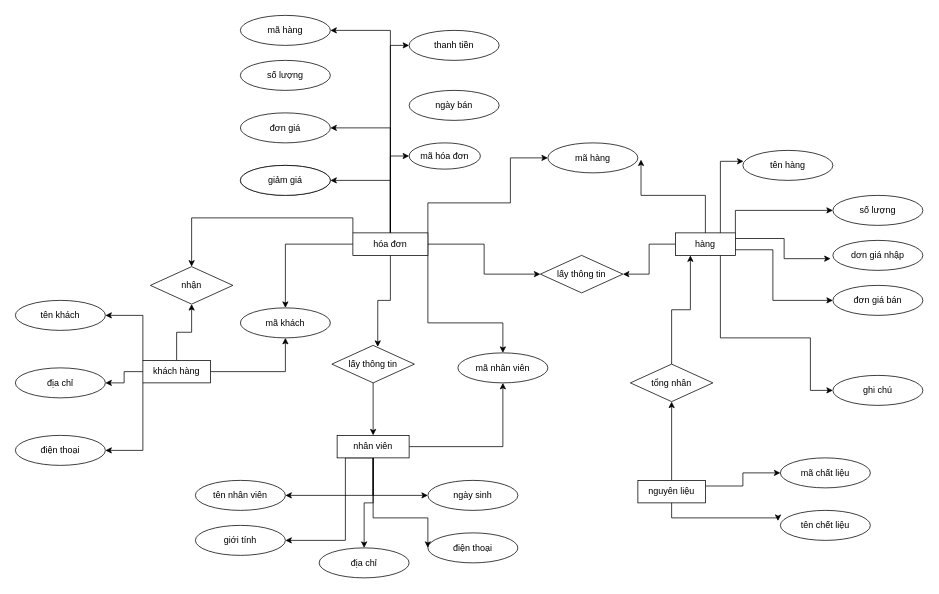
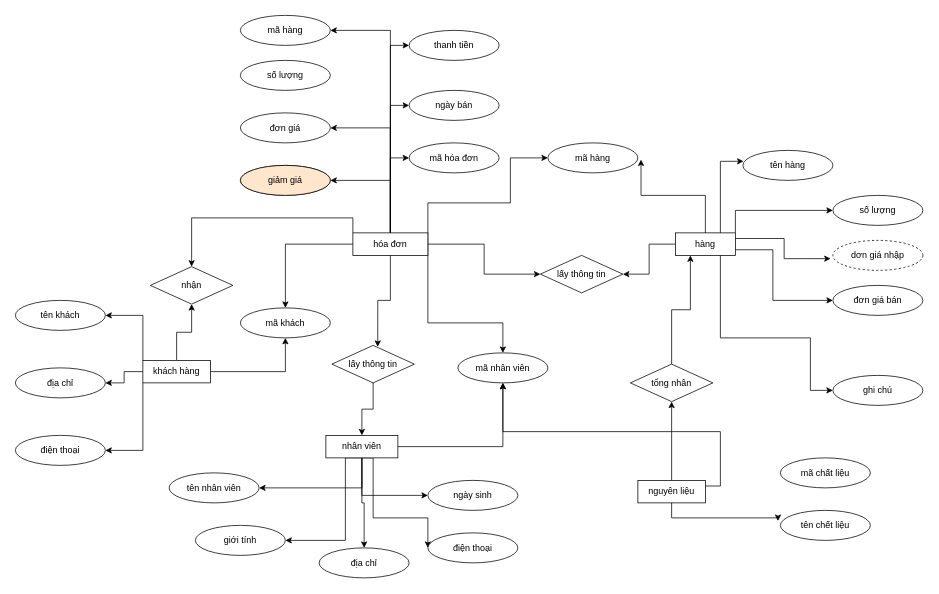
edge "hóa đơn" -> "ngày bán": added
node "mã hóa đơn": size 71x26 -> 90x30
node "giảm giá": fillcolor #ffffff -> #ffe6cc
node "dơn giá nhập": style solid -> dashed
node "nhân viên": moved (373, 447) -> (362, 447)
edge "nguyên liệu" -> "mã chất liệu": now "nguyên liệu" -> "mã nhân viên"
node "tên nhân viên": moved (240, 495) -> (214, 488)
